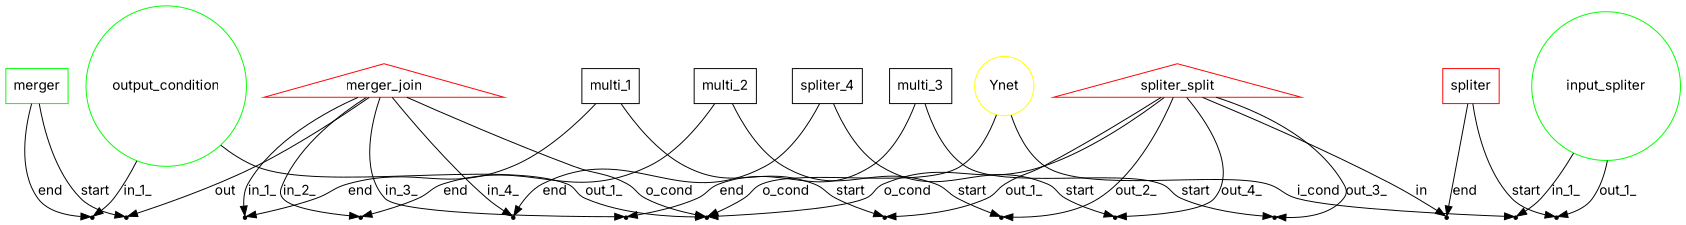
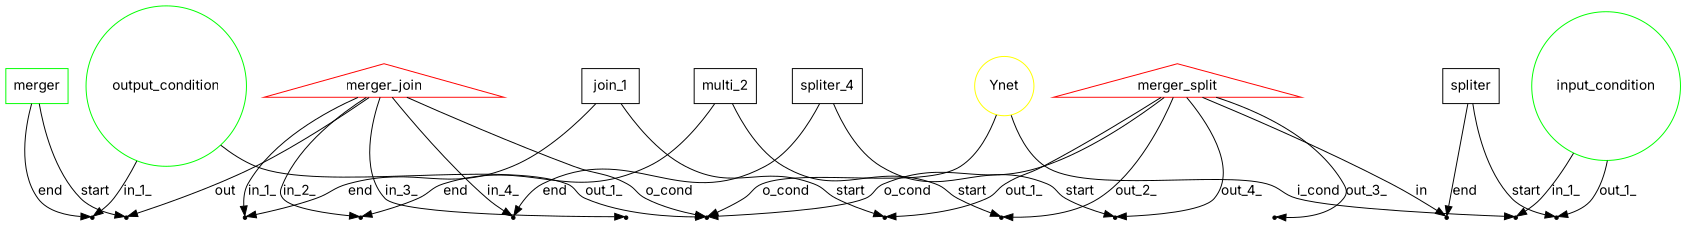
node "multi_1": label "multi_1" -> "join_1"
node "multi_3": removed
node "spliter_split": label "spliter_split" -> "merger_split"
node "spliter": color red -> black
node "input_spliter": label "input_spliter" -> "input_condition"
